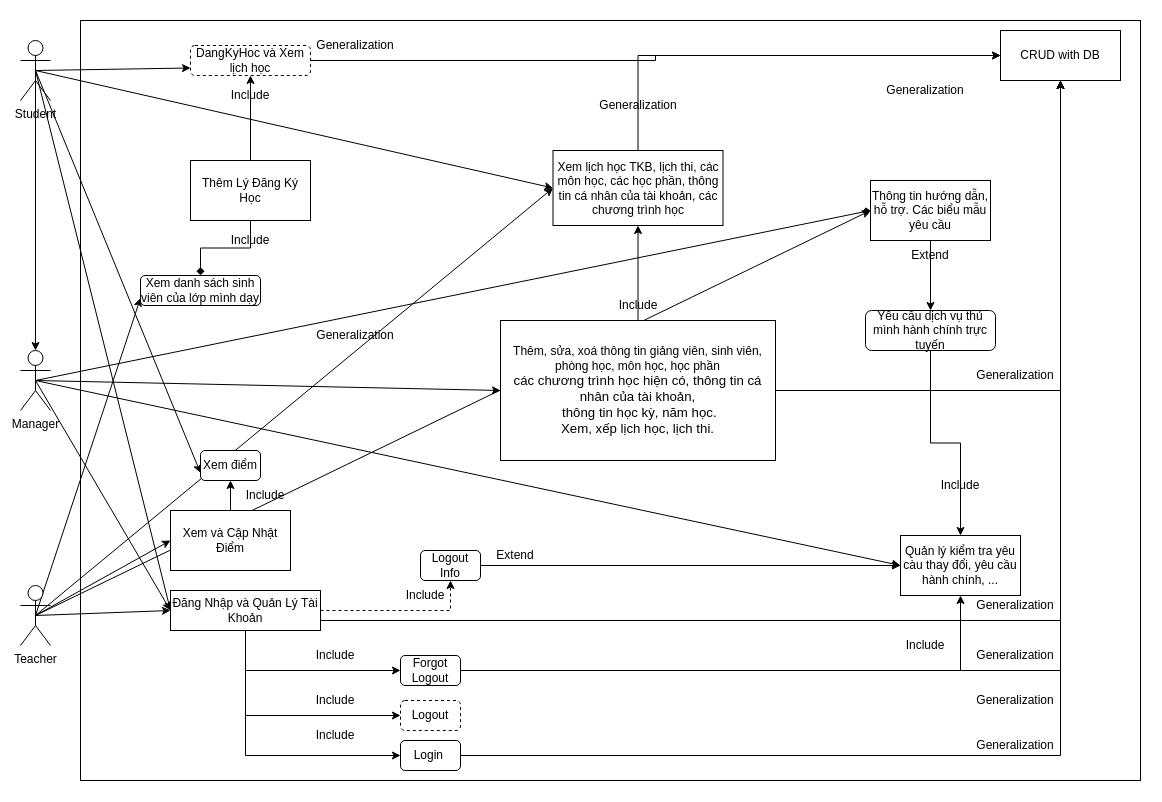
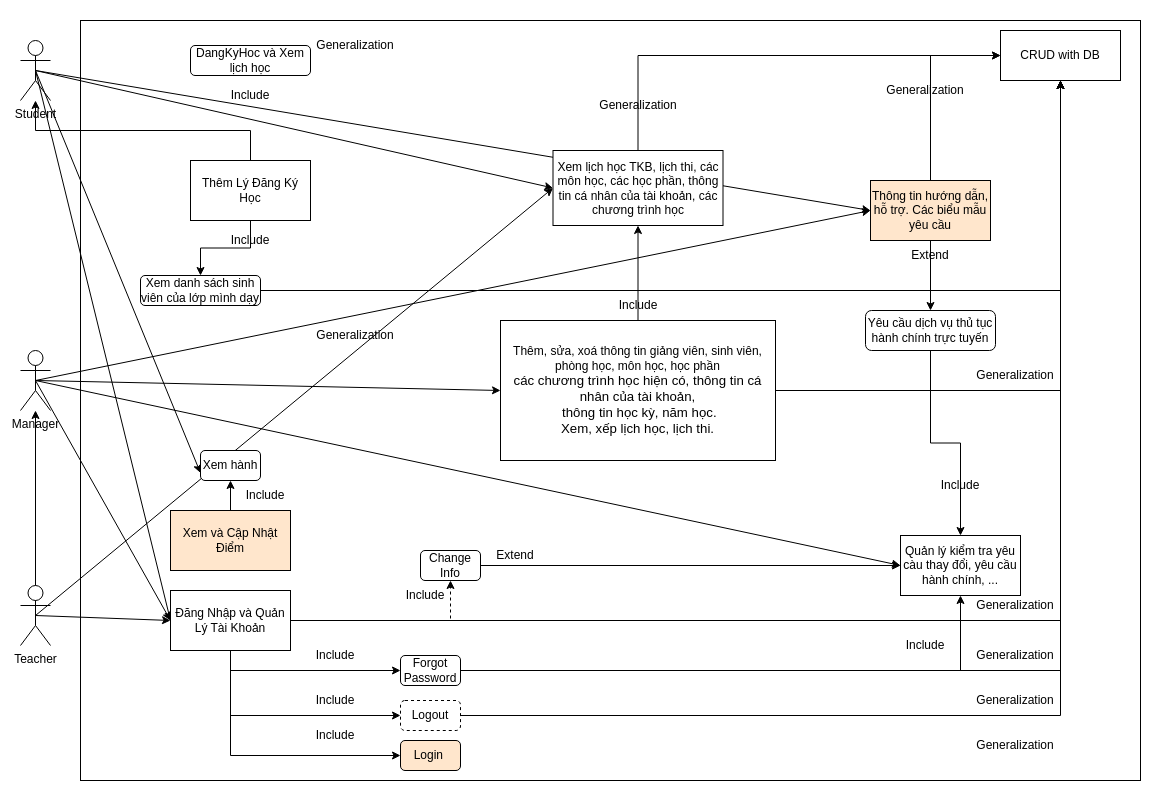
node "DangKyHoc và Xem lịch học": style dashed -> solid
edge "DangKyHoc và Xem lịch học" -> "CRUD with DB": removed
edge "Student" -> "DangKyHoc và Xem lịch học": removed
edge "Thêm Lý Đăng Ký Học" -> "DangKyHoc và Xem lịch học": now "Thêm Lý Đăng Ký Học" -> "Student"
edge "Thông tin hướng dẫn, hỗ trợ. Các biểu mẫu yêu cầu" -> "CRUD with DB": added
node "Thông tin hướng dẫn, hỗ trợ. Các biểu mẫu yêu cầu": fillcolor #ffffff -> #ffe6cc
edge "Manager" -> "Thông tin hướng dẫn, hỗ trợ. Các biểu mẫu yêu cầu": arrowhead diamond -> classic
edge "Student" -> "Manager": now "Student" -> "Thông tin hướng dẫn, hỗ trợ. Các biểu mẫu yêu cầu"
edge "Thêm Lý Đăng Ký Học" -> "Xem danh sách sinh viên của lớp mình dạy": arrowhead diamond -> classic
edge "Xem danh sách sinh viên của lớp mình dạy" -> "CRUD with DB": added
node "Yêu cầu dịch vụ thủ mình hành chính trực tuyến": label "Yêu cầu dịch vụ thủ mình hành chính trực tuyến" -> "Yêu cầu dịch vụ thủ tục hành chính trực tuyến"
edge "Teacher" -> "Thông tin hướng dẫn, hỗ trợ. Các biểu mẫu yêu cầu": removed
node "Xem điểm": label "Xem điểm" -> "Xem hành"
edge "Teacher" -> "Xem danh sách sinh viên của lớp mình dạy": now "Teacher" -> "Manager"
node "Xem và Cập Nhật Điểm": fillcolor #ffffff -> #ffe6cc
node "Logout Info": label "Logout Info" -> "Change Info"
edge "Teacher" -> "Xem và Cập Nhật Điểm": removed
node "Đăng Nhập và Quản Lý Tài Khoản": size 150x40 -> 120x60
node "Forgot Logout": label "Forgot Logout" -> "Forgot Password"
edge "Logout" -> "CRUD with DB": added
node "Login": fillcolor #ffffff -> #ffe6cc
edge "Login" -> "CRUD with DB": removed
